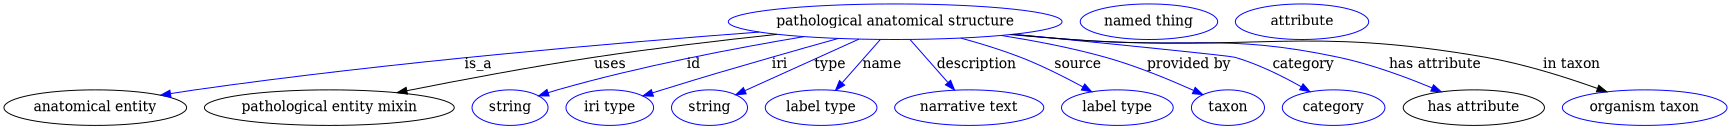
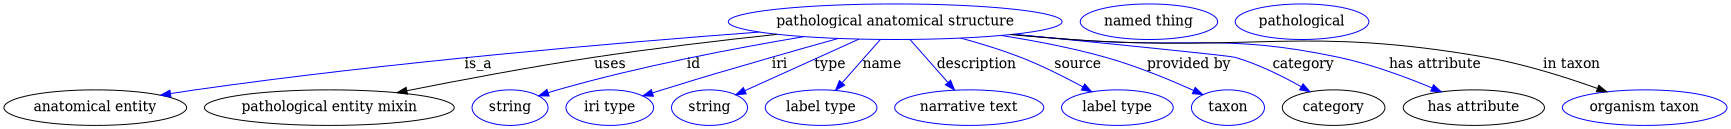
node "attribute": label "attribute" -> "pathological"
node "category": color blue -> black
